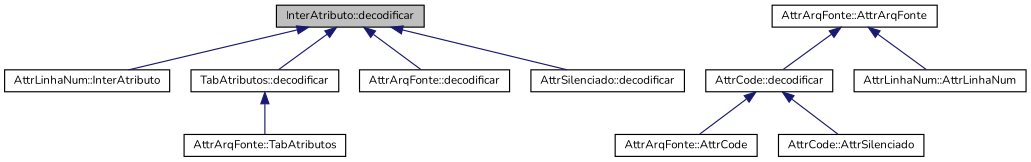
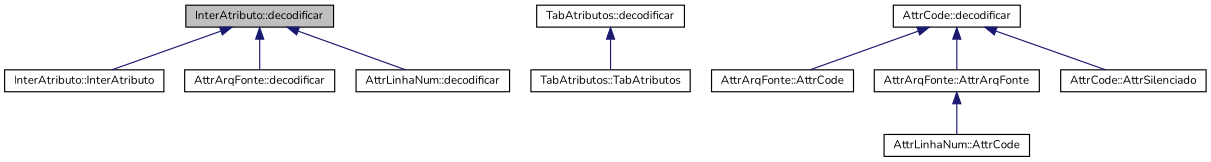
edge "TabAtributos::decodificar" -> "InterAtributo::decodificar": removed
edge "AttrCode::decodificar" -> "AttrArqFonte::AttrArqFonte": reversed
node "AttrLinhaNum::InterAtributo": label "AttrLinhaNum::InterAtributo" -> "InterAtributo::InterAtributo"
node "AttrSilenciado::decodificar": label "AttrSilenciado::decodificar" -> "AttrLinhaNum::decodificar"
node "AttrLinhaNum::AttrLinhaNum": label "AttrLinhaNum::AttrLinhaNum" -> "AttrLinhaNum::AttrCode"
node "AttrArqFonte::TabAtributos": label "AttrArqFonte::TabAtributos" -> "TabAtributos::TabAtributos"
